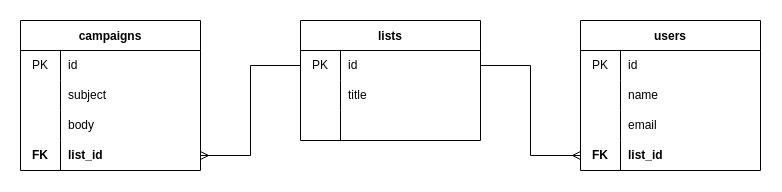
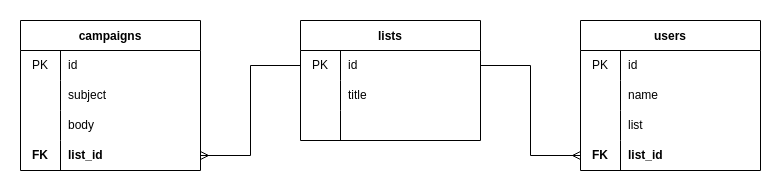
node "email": label "email" -> "list"
